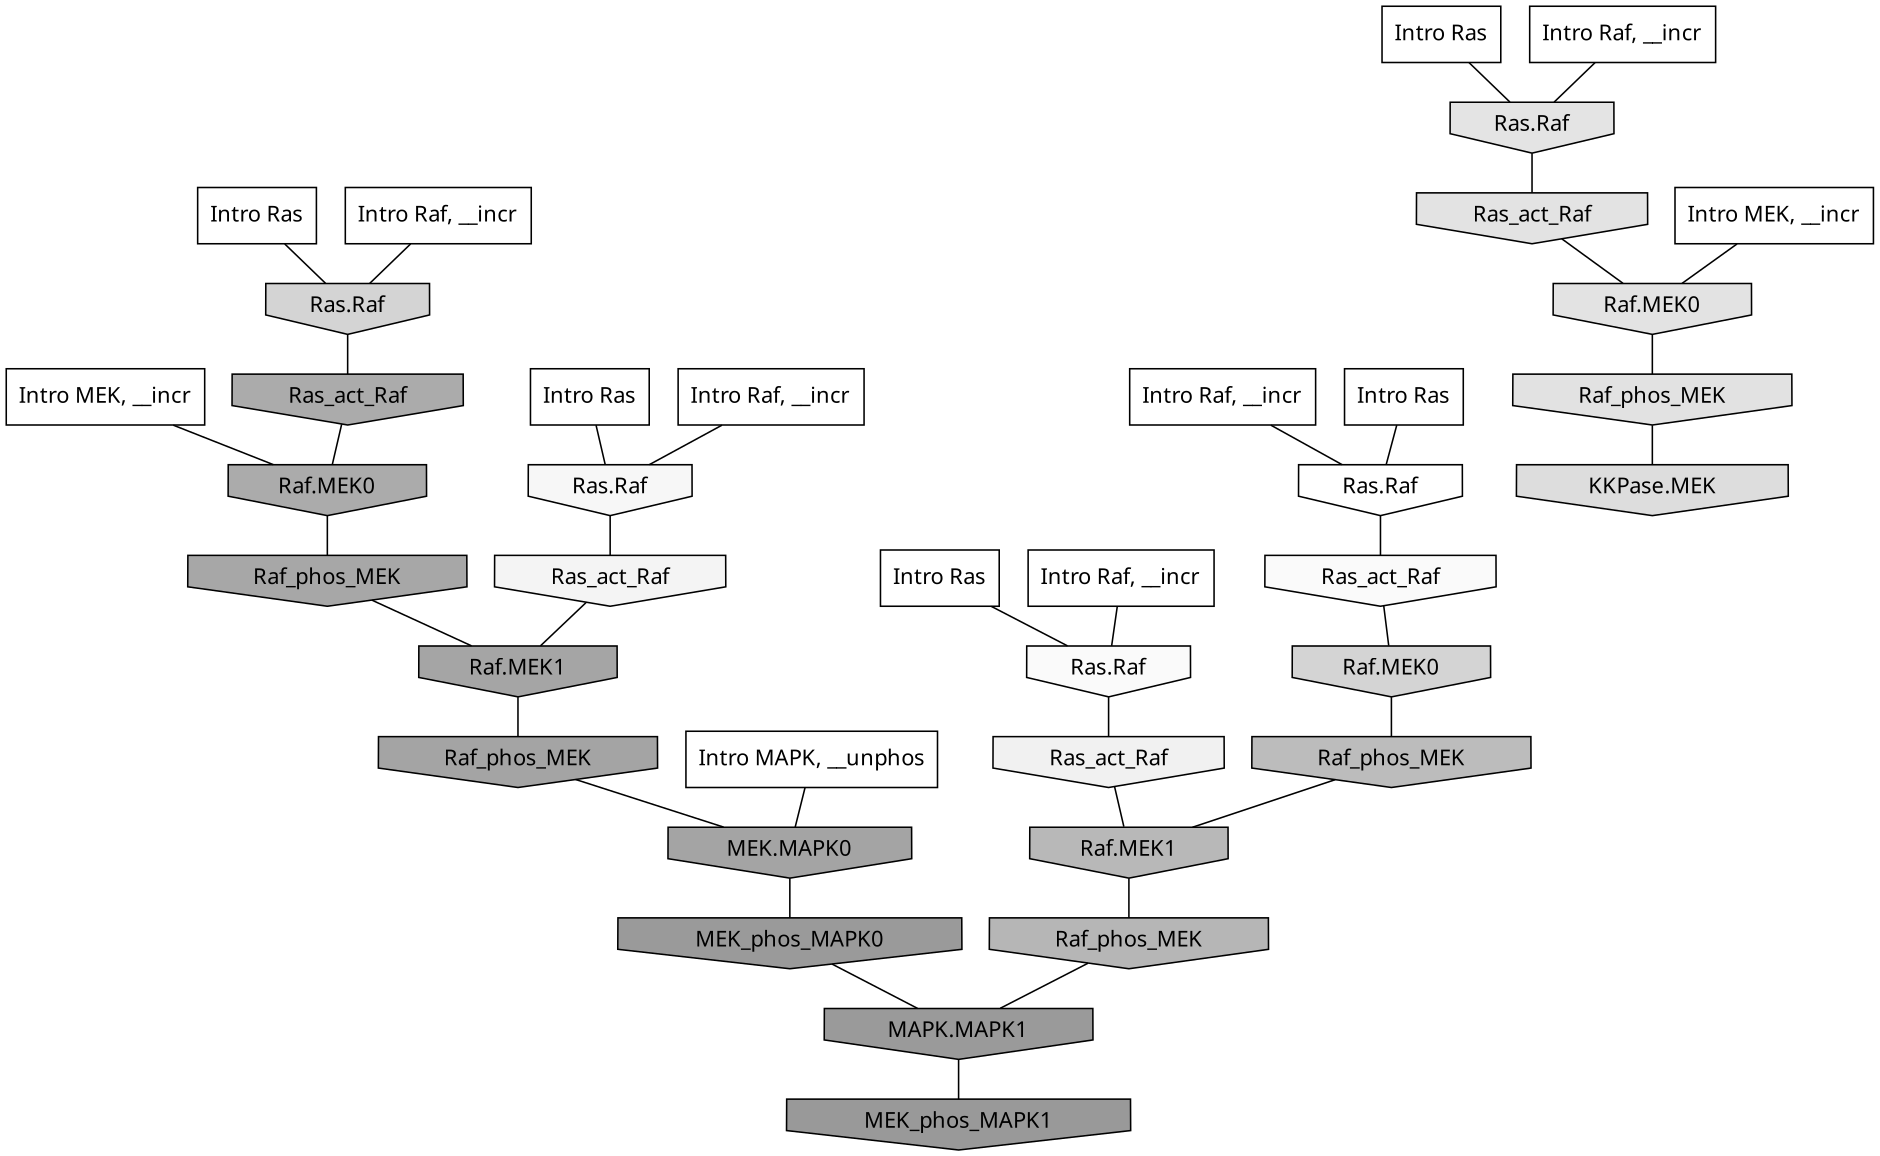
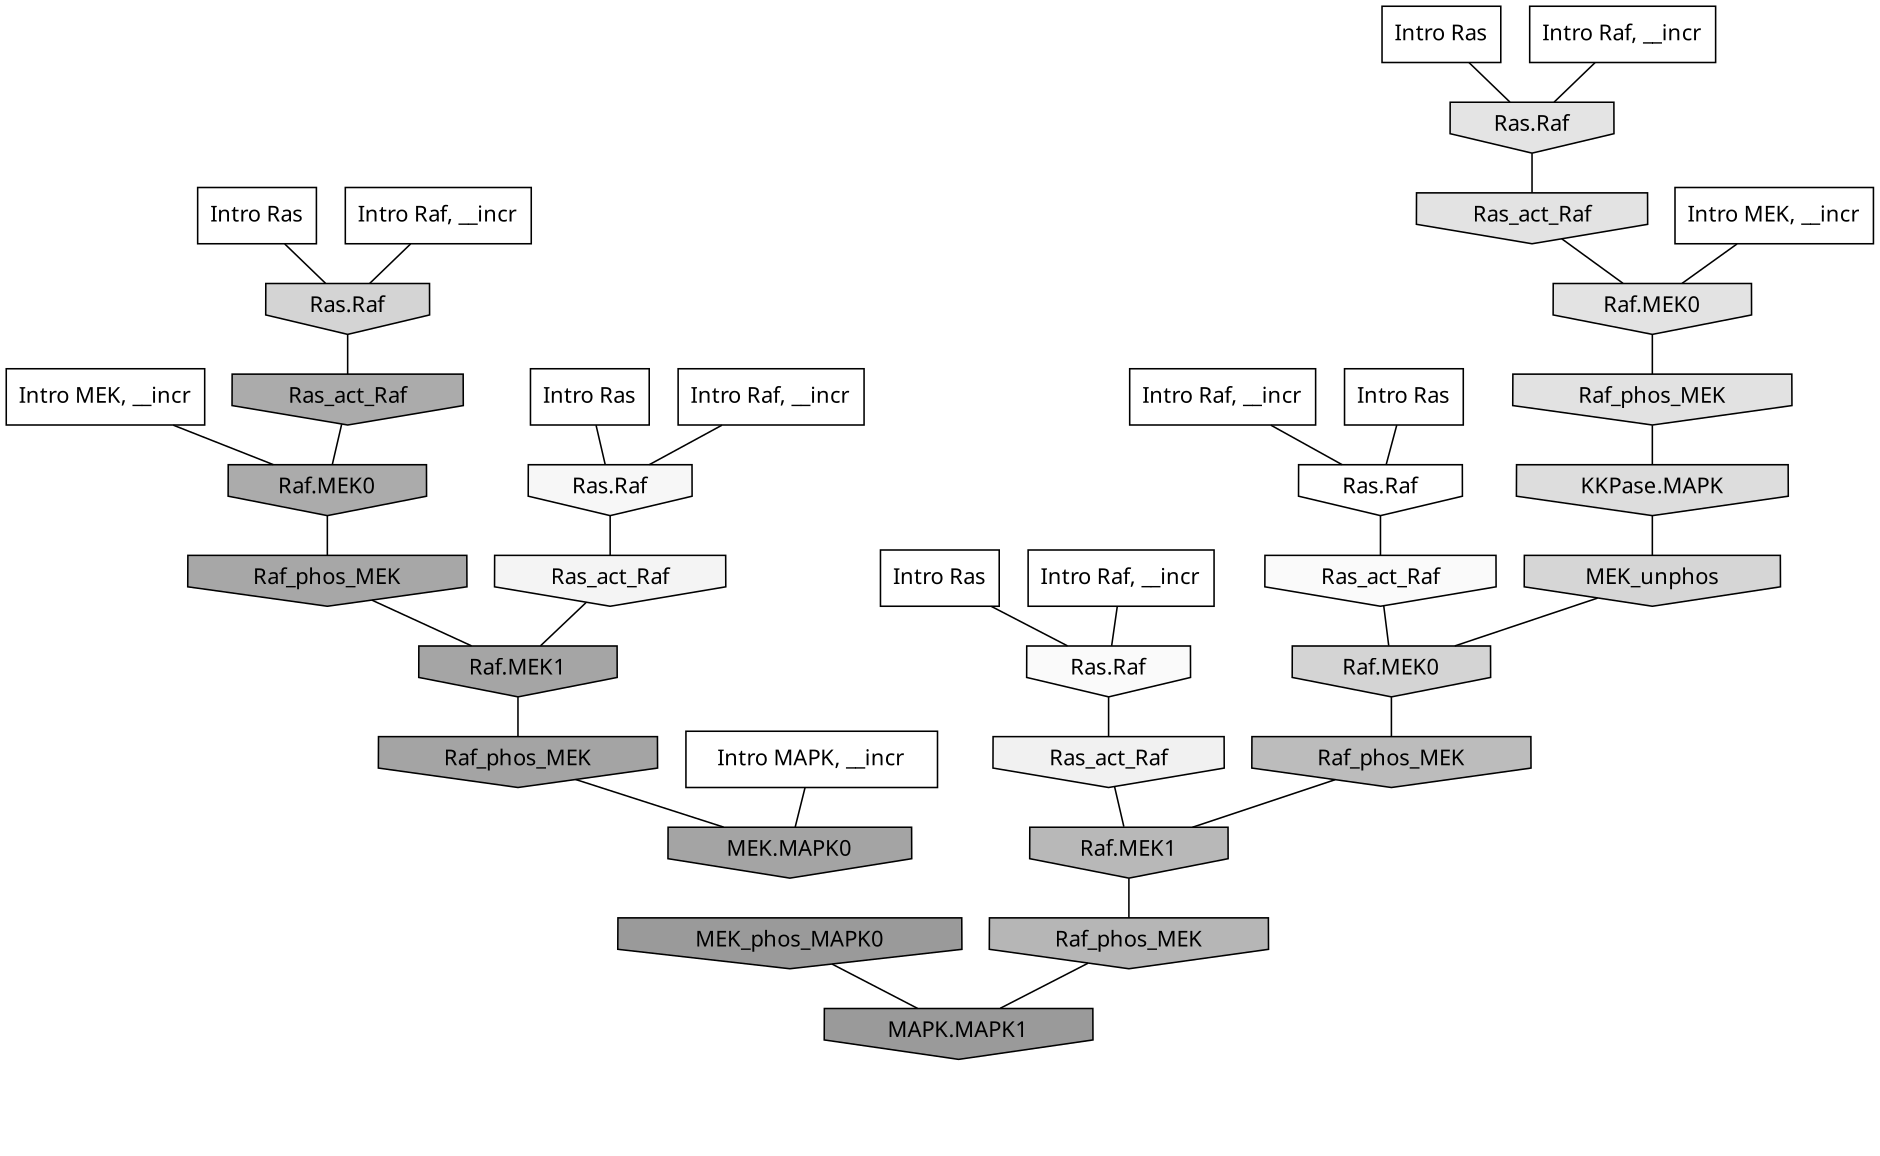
node "KKPase.MEK": label "KKPase.MEK" -> "KKPase.MAPK"
node "MEK_unphos": added
node "Intro MAPK, __unphos": label "Intro MAPK, __unphos" -> "Intro MAPK, __incr"
edge "MEK.MAPK0" -- "MEK_phos_MAPK0": removed
node "MEK_phos_MAPK1": removed
